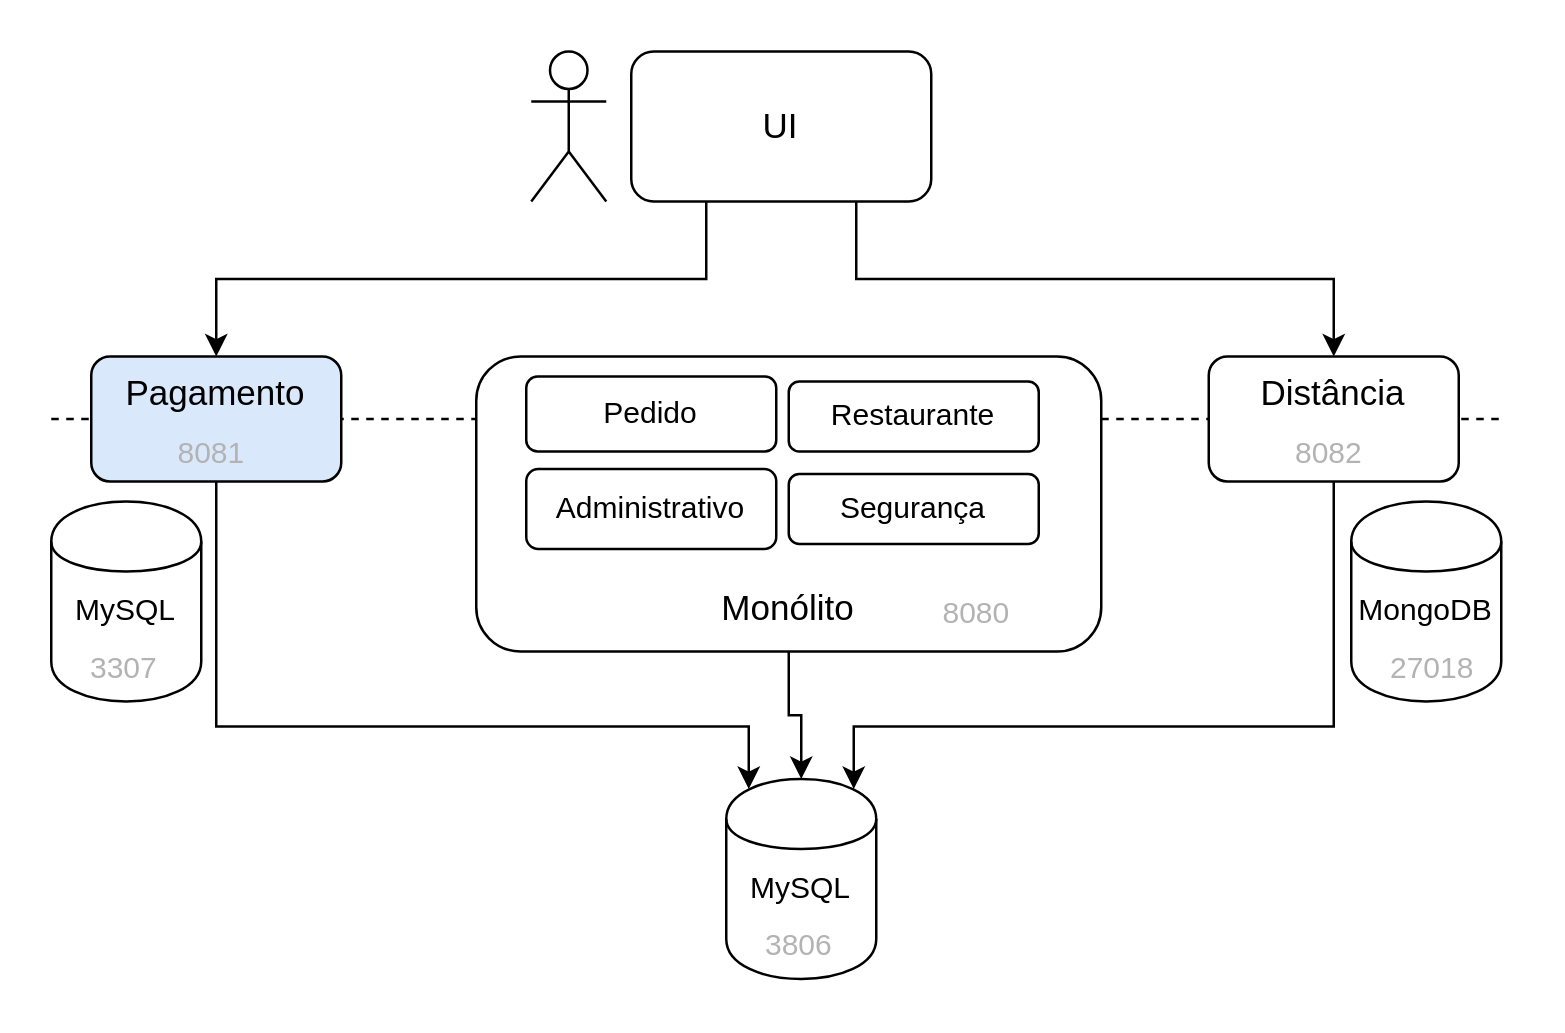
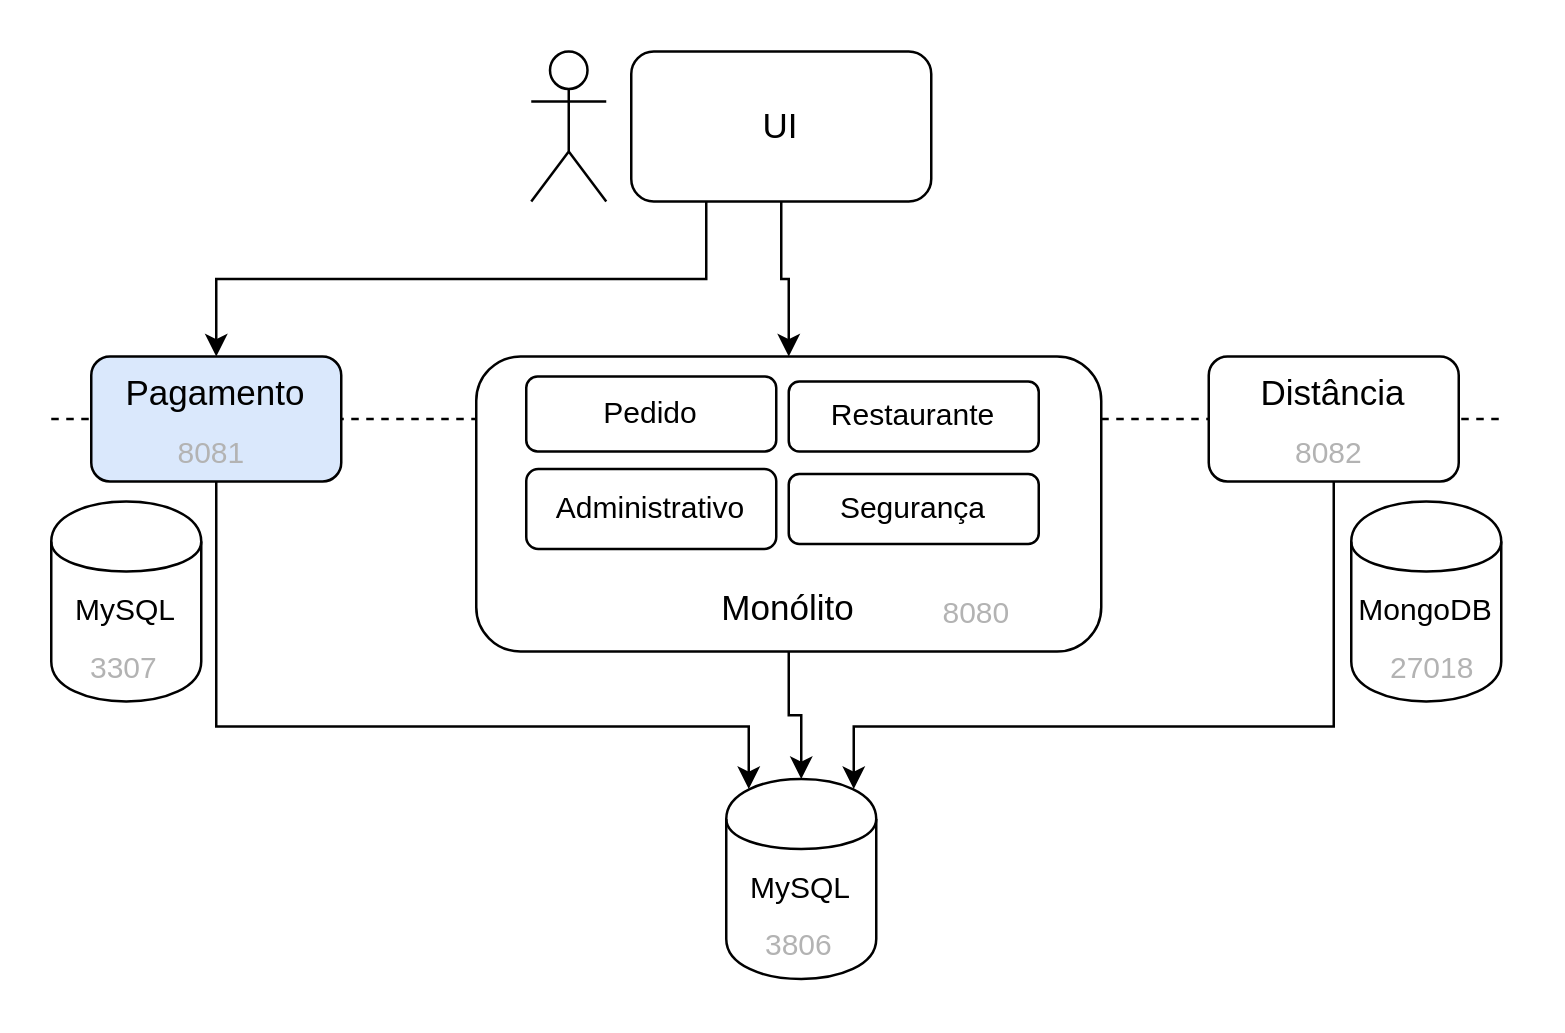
edge "UI" -> "Monólito": added
edge "UI" -> "Distância": removed
